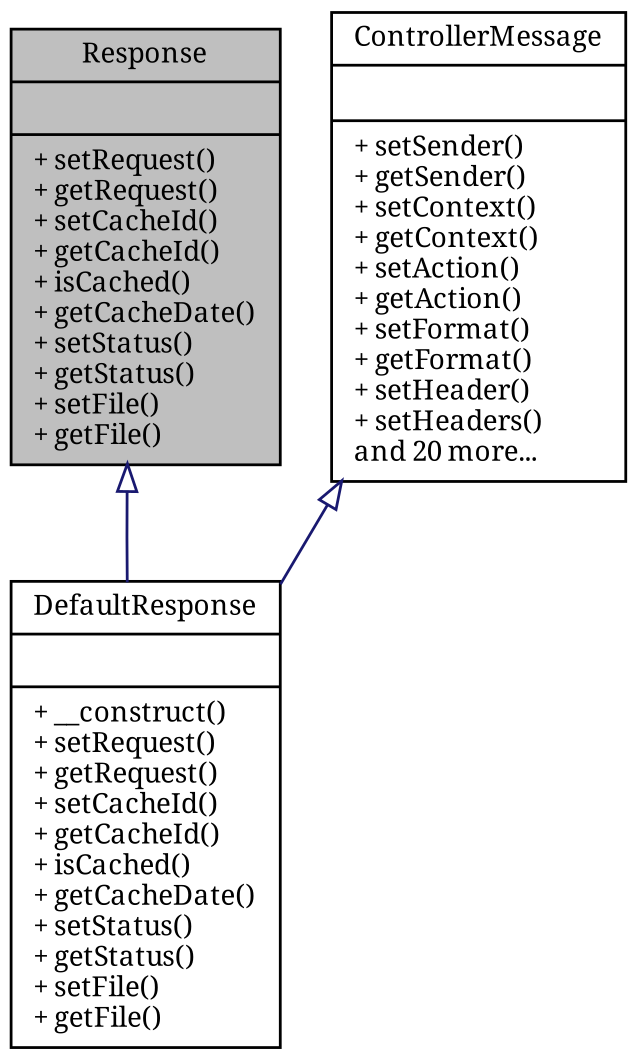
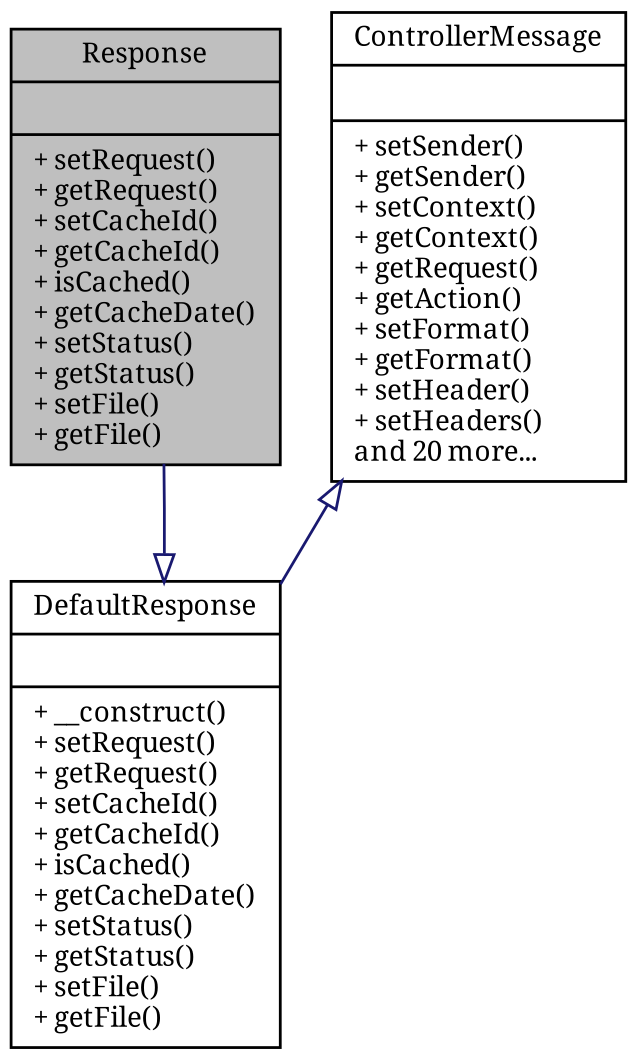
node "ControllerMessage": text "+ setAction()" -> "+ getRequest()"
edge "DefaultResponse" -> "Response": reversed
